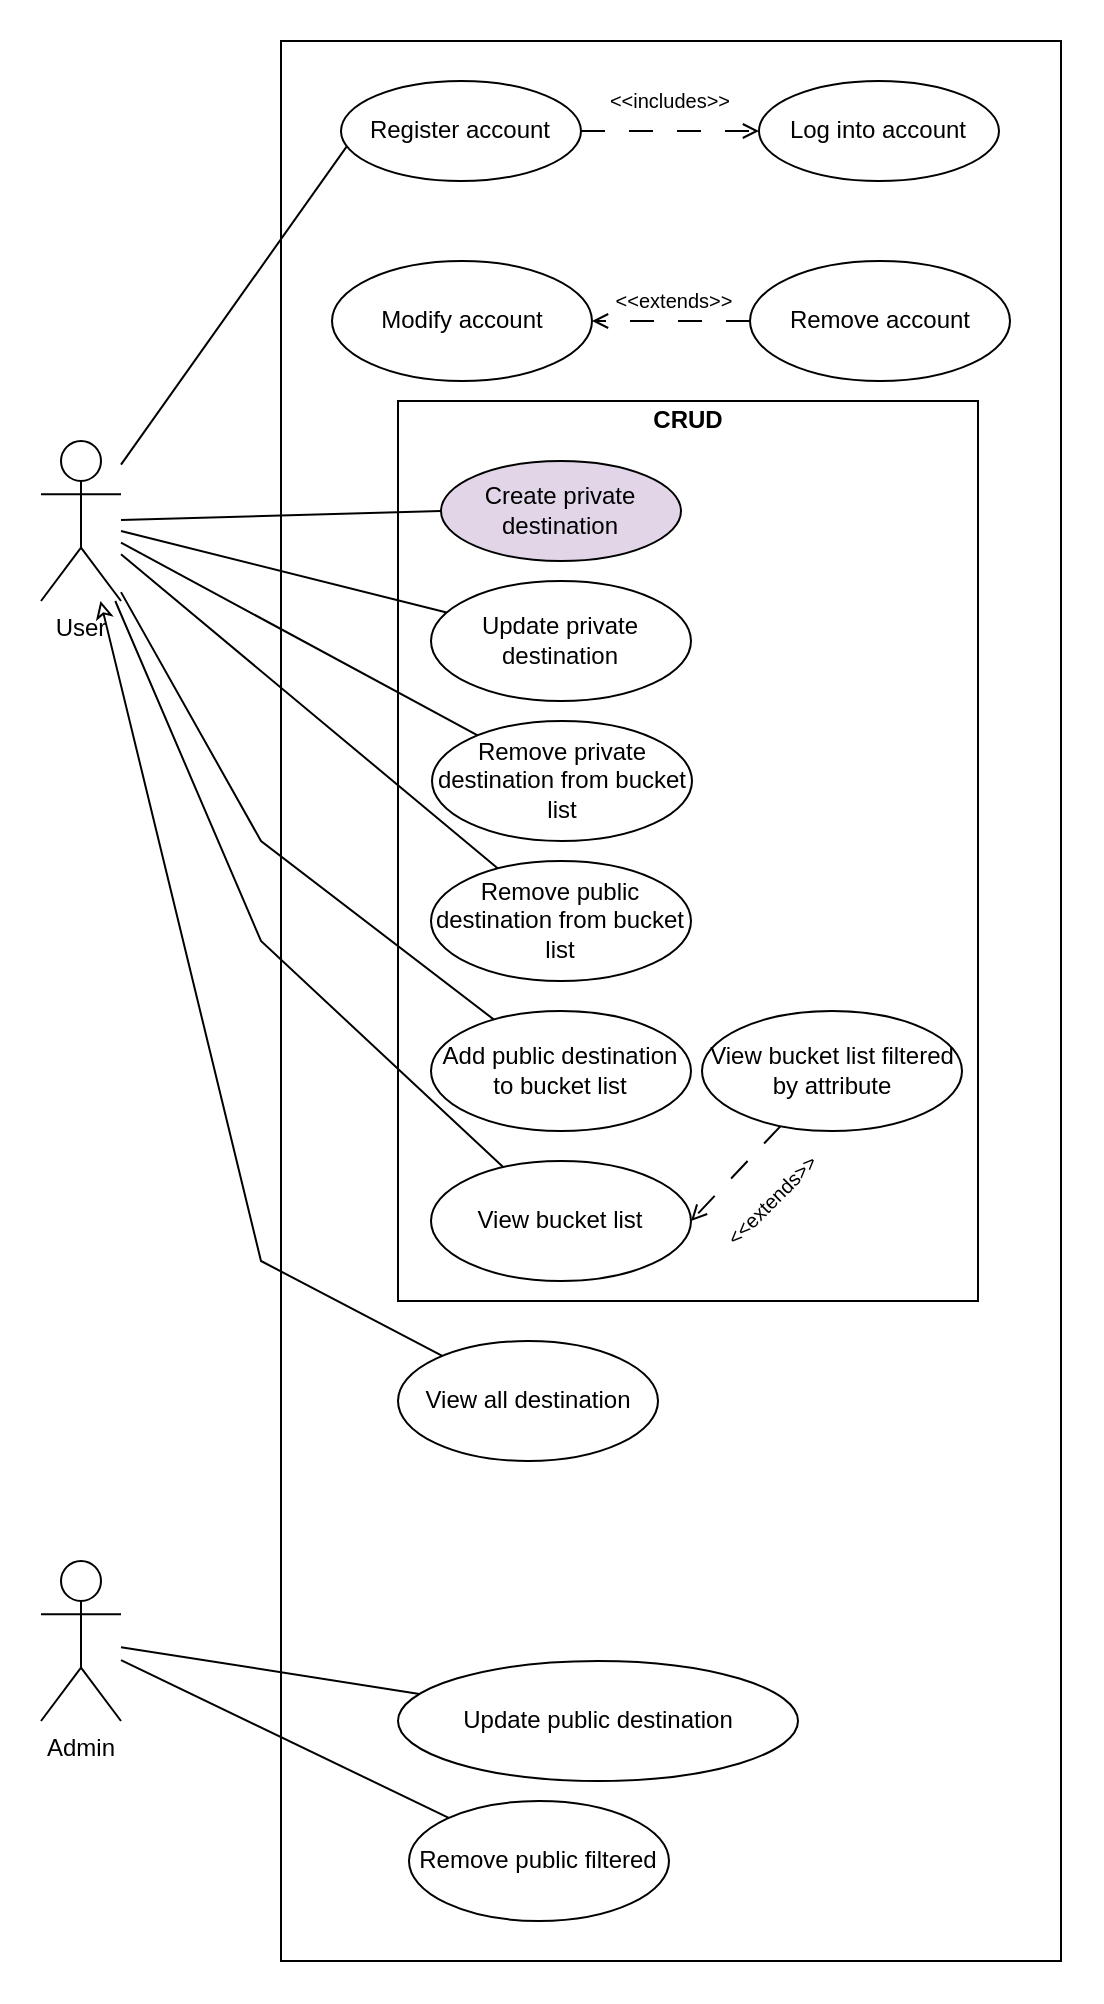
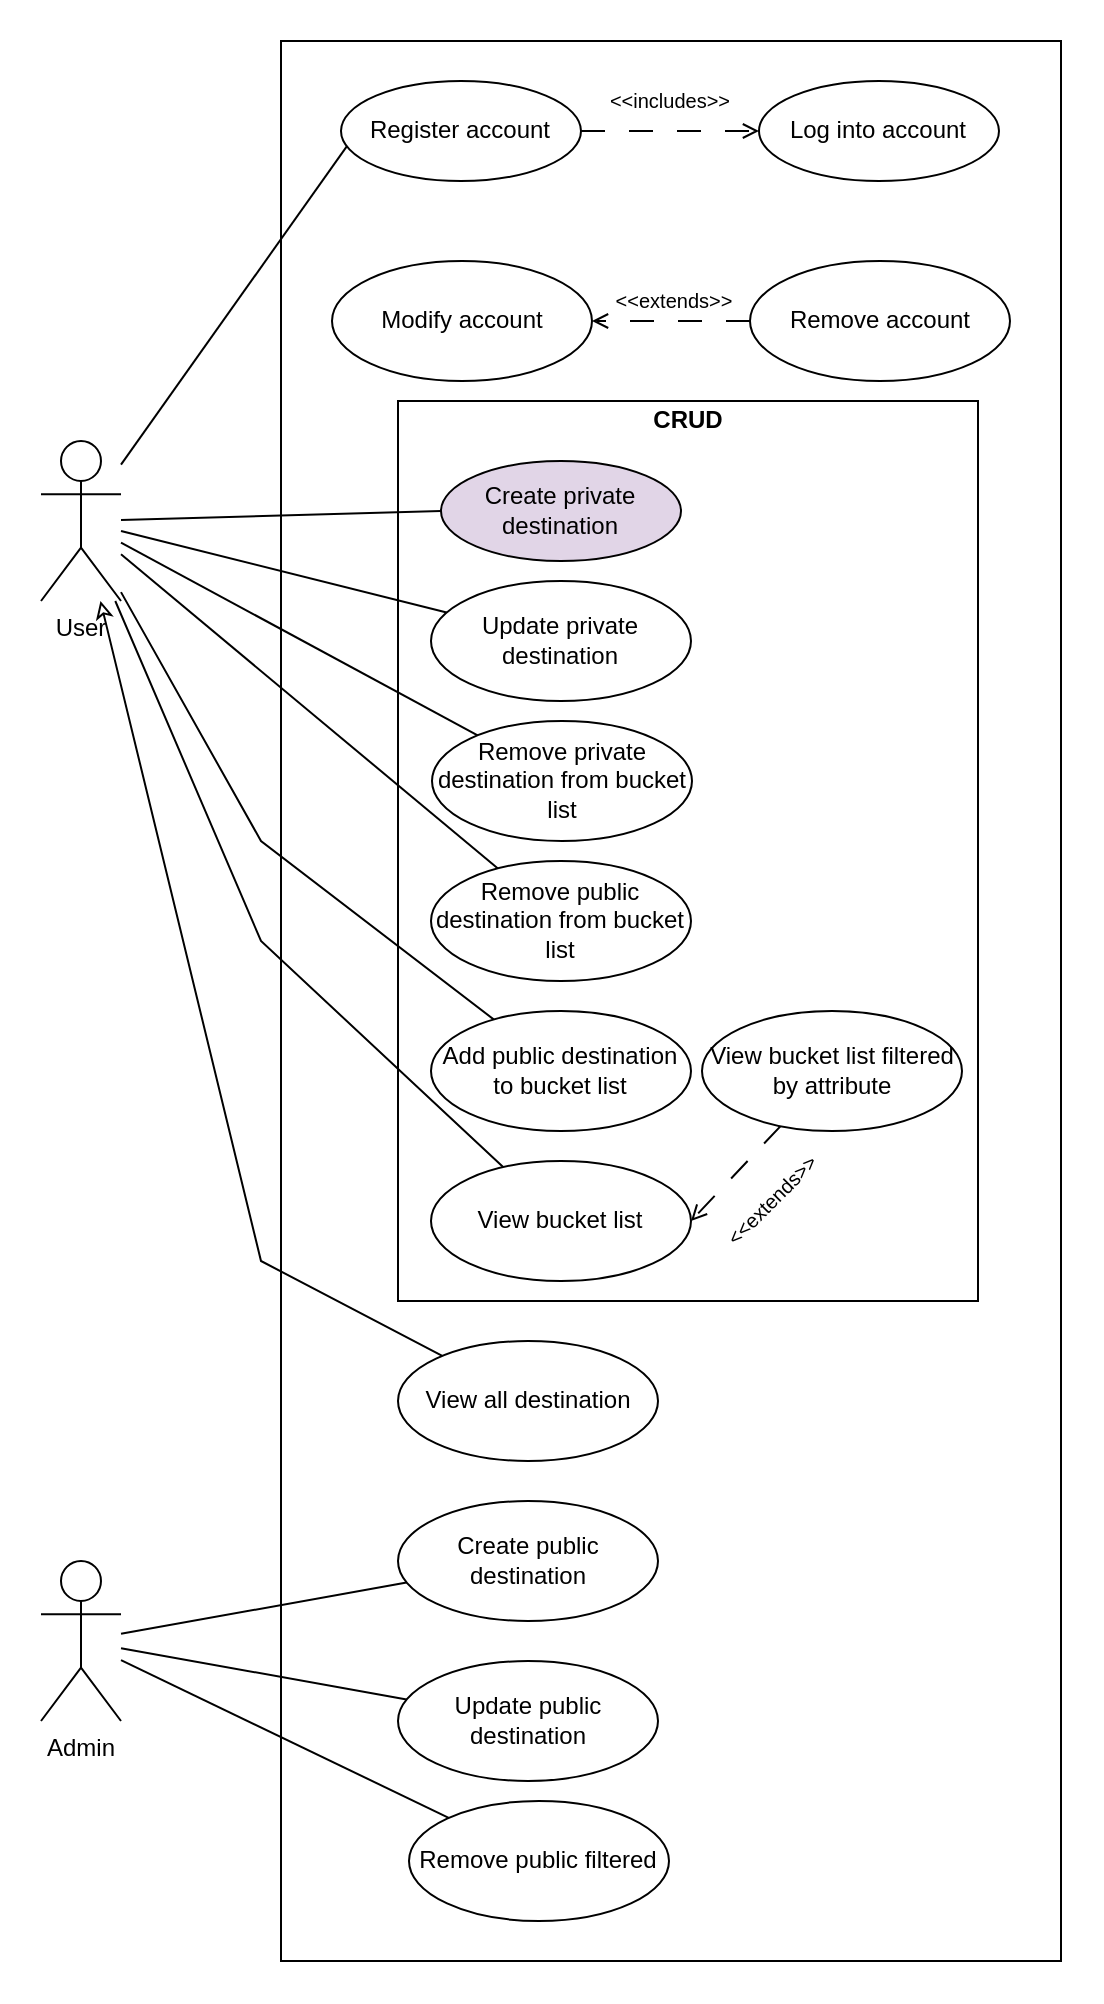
node "Create public destination": added
edge "Create public destination" -- "Admin": added
node "Update public destination": size 400x120 -> 260x120
